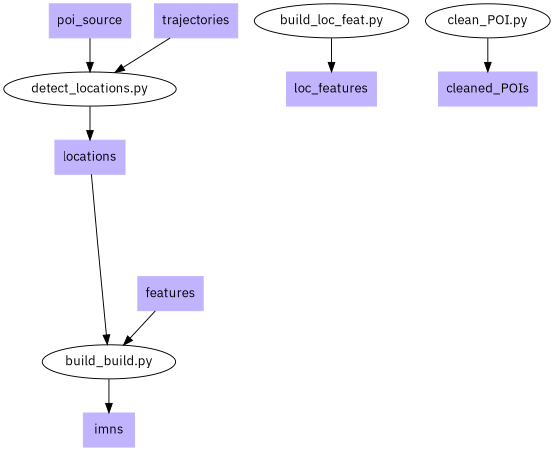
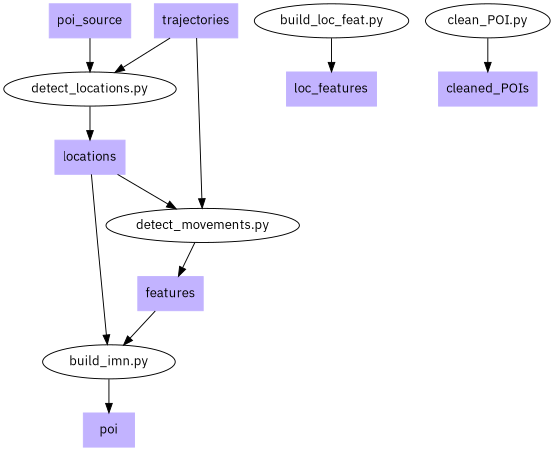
node "detect_movements.py": added
node "build_build.py": label "build_build.py" -> "build_imn.py"
node "imns": label "imns" -> "poi"
